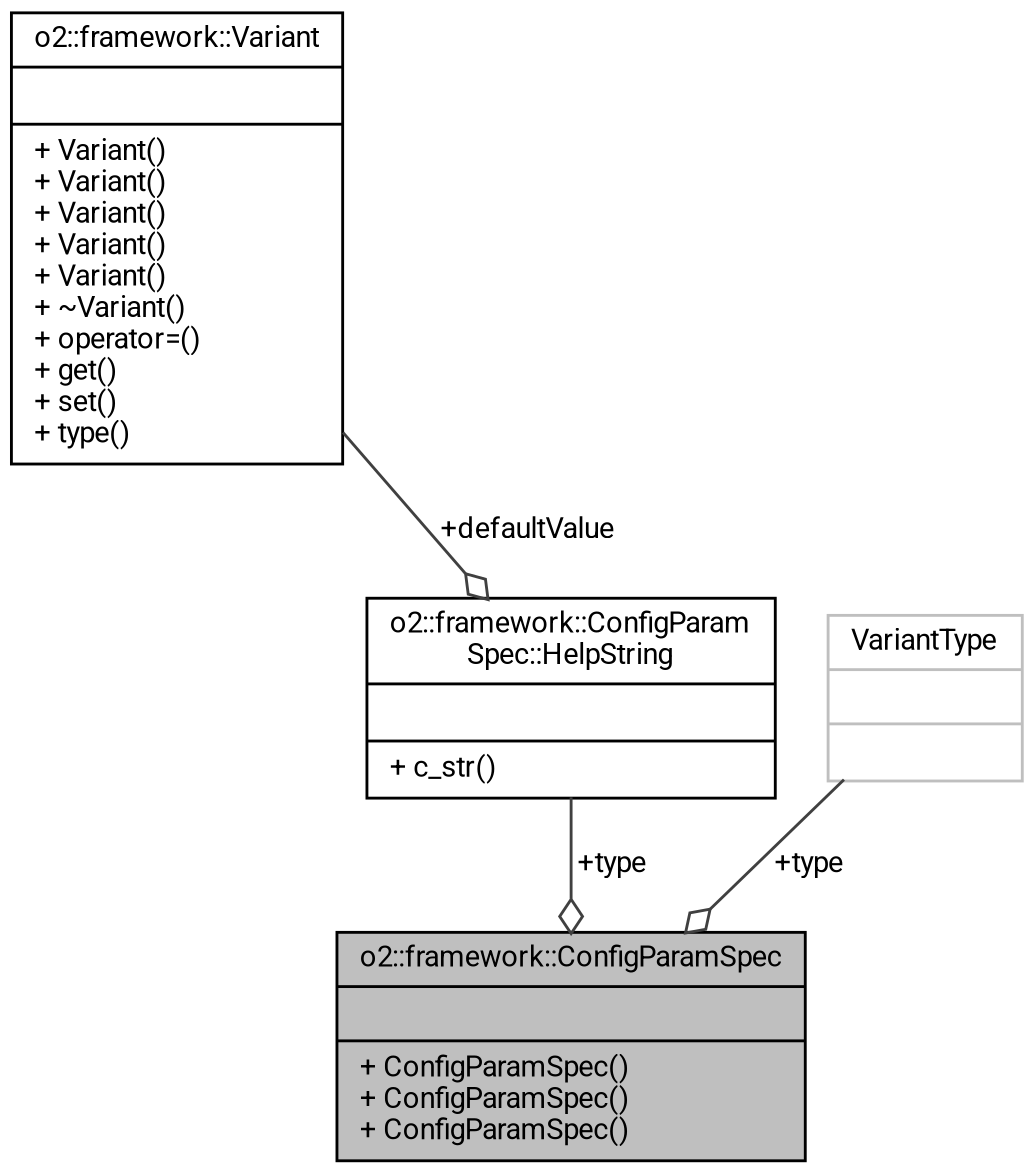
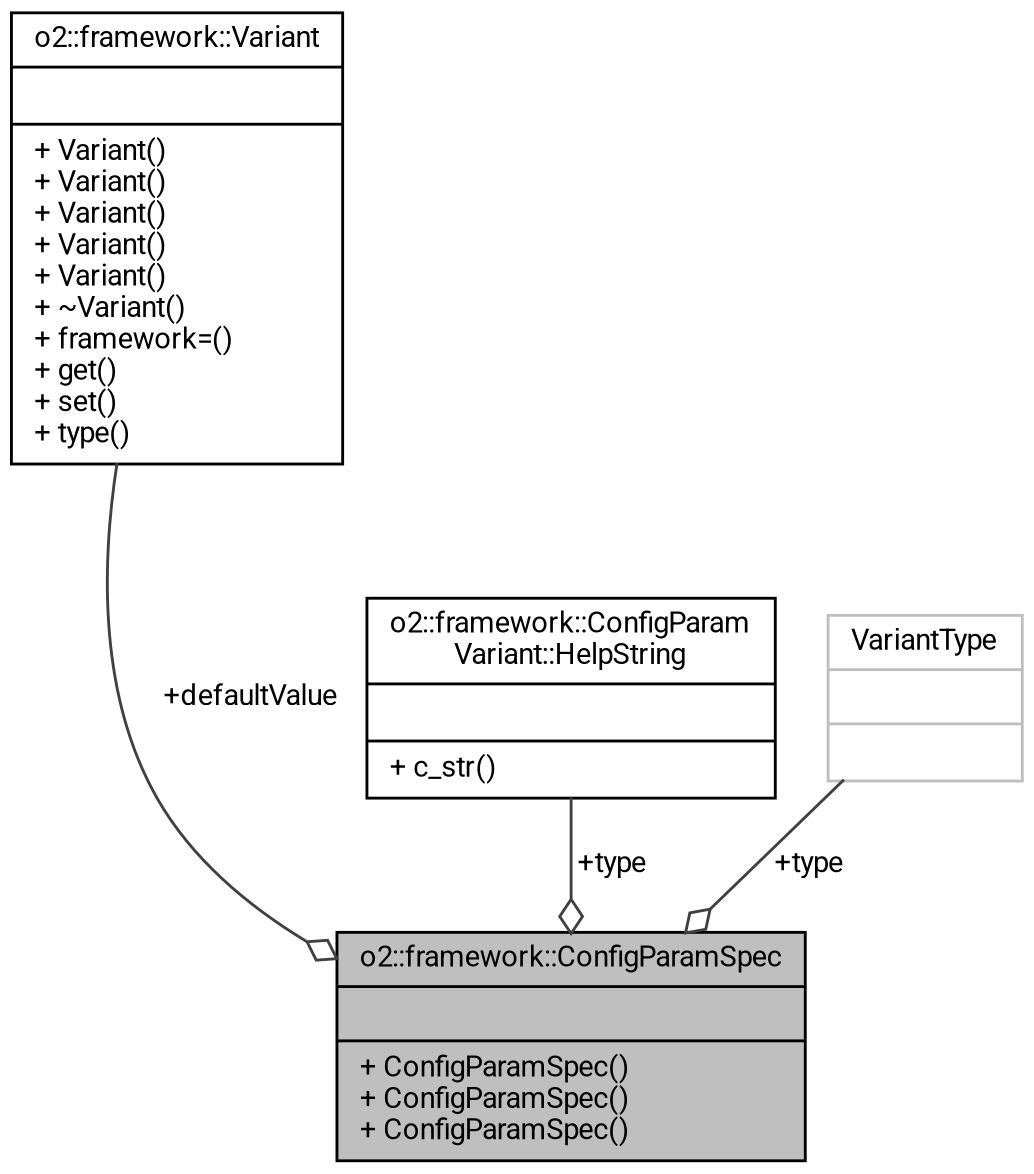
node "o2::framework::Variant": text "+ operator=()" -> "+ framework=()"
edge "o2::framework::Variant" -> "o2::framework::ConfigParam": now "o2::framework::Variant" -> "o2::framework::ConfigParamSpec"
node "o2::framework::ConfigParam": text "Spec::HelpString" -> "Variant::HelpString"
